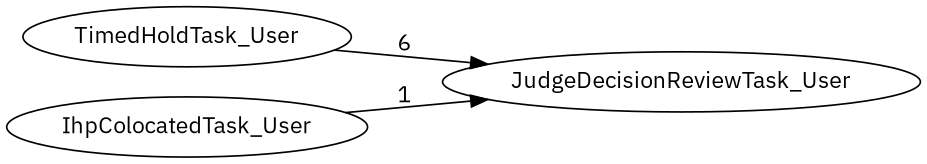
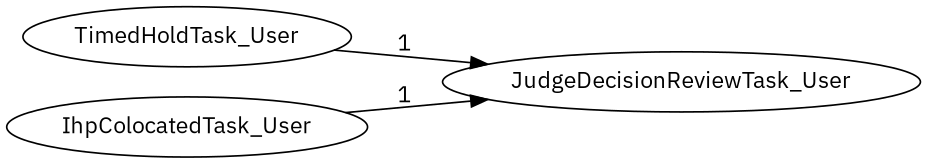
edge "TimedHoldTask_User" -> "JudgeDecisionReviewTask_User": label "6" -> "1"
